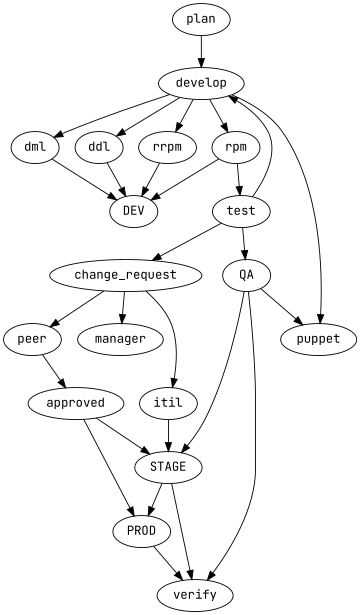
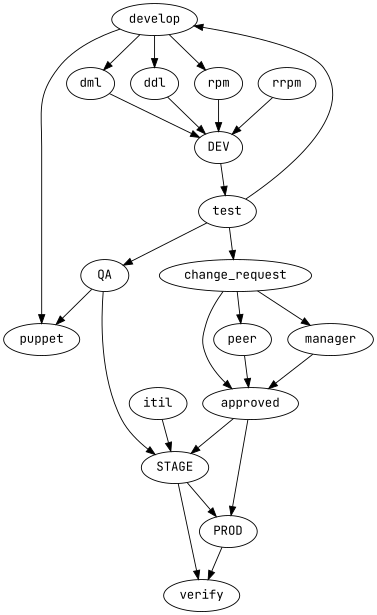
node "plan": removed
edge "develop" -> "rrpm": removed
edge "rpm" -> "test": now "DEV" -> "test"
edge "change_request" -> "itil": now "change_request" -> "approved"
edge "manager" -> "approved": added
edge "QA" -> "verify": removed
